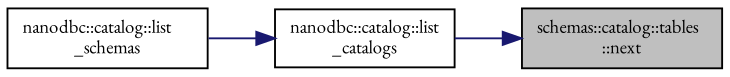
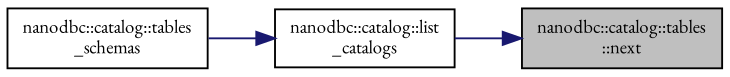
node "nanodbc::catalog::list _schemas": label "nanodbc::catalog::list _schemas" -> "nanodbc::catalog::tables _schemas"
node "schemas::catalog::tables ::next": label "schemas::catalog::tables ::next" -> "nanodbc::catalog::tables ::next"
